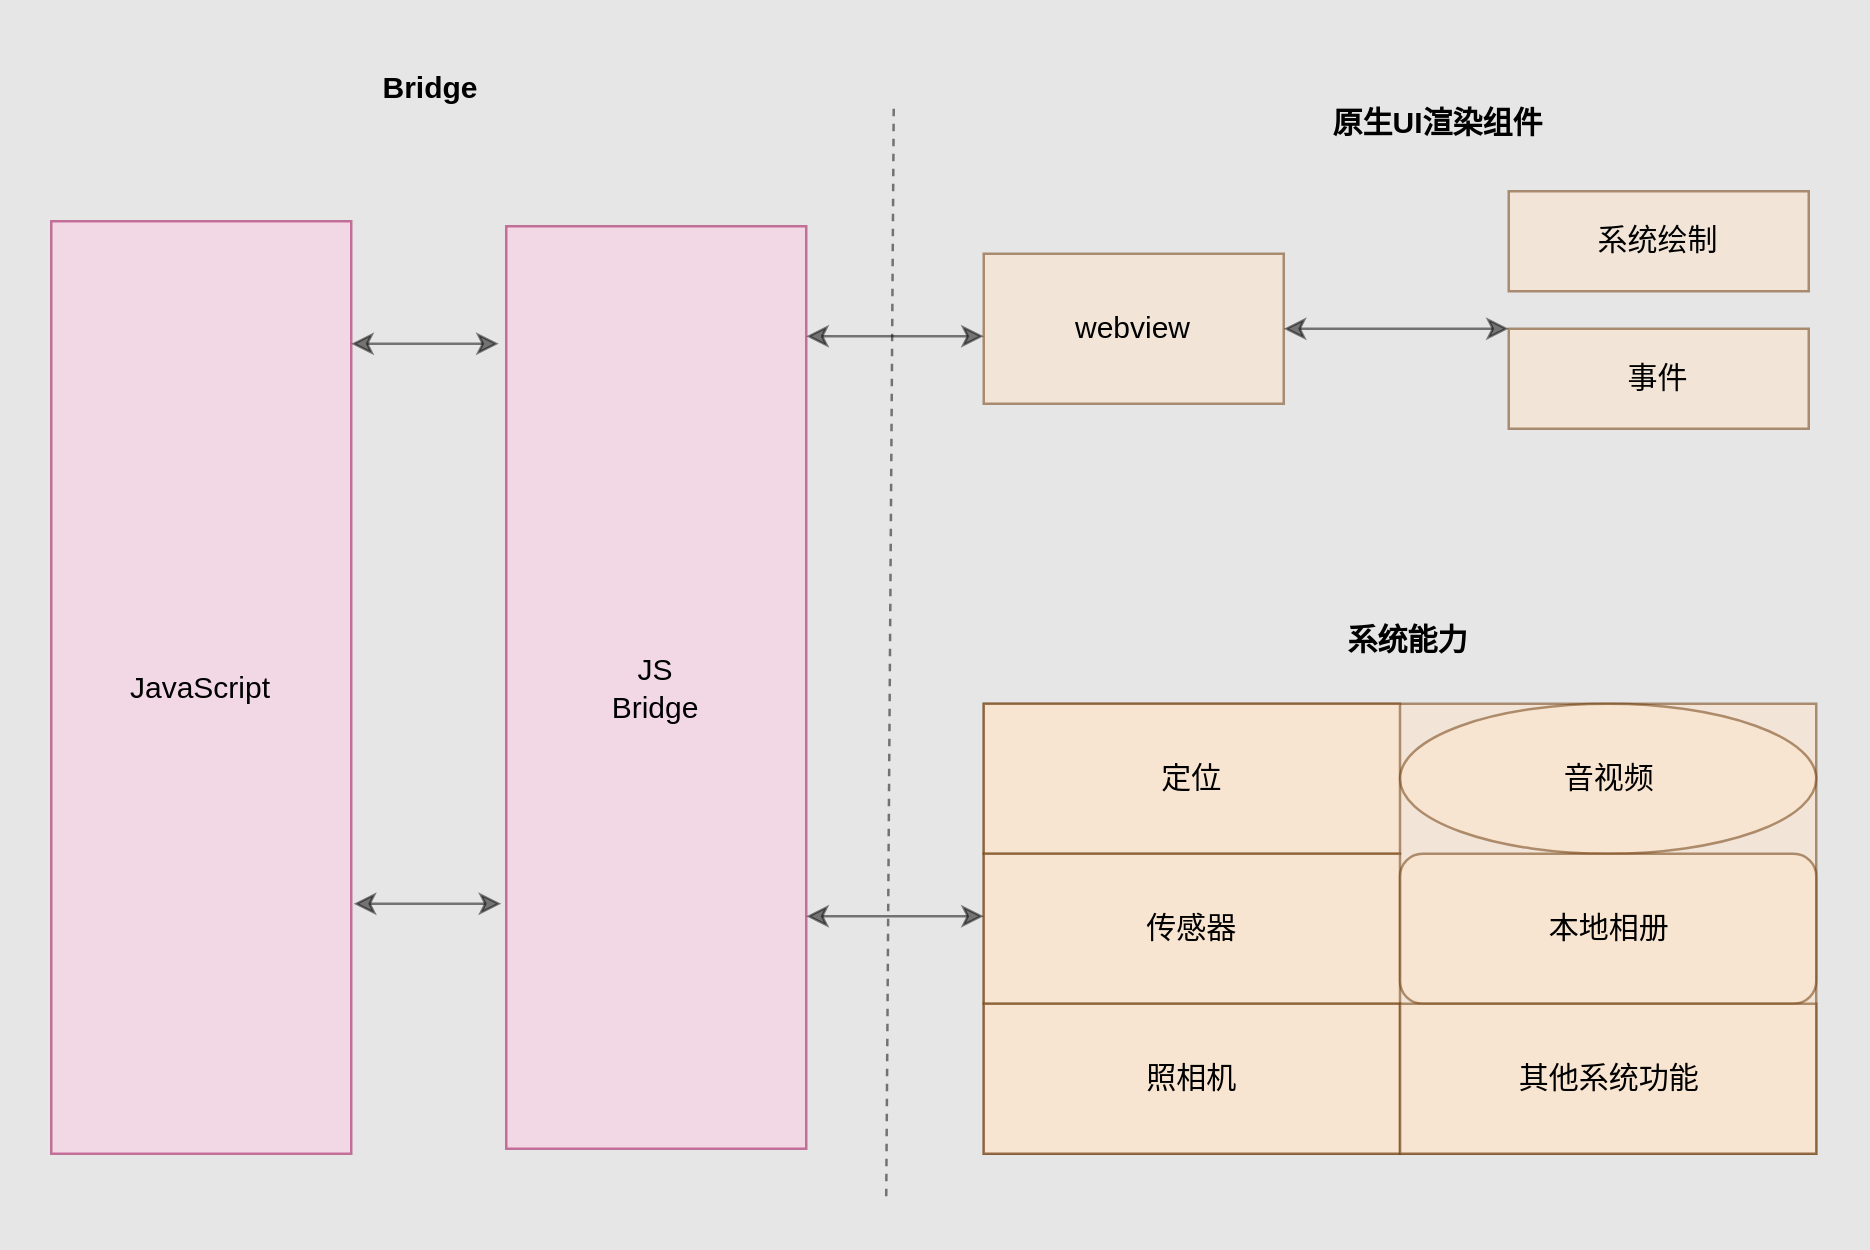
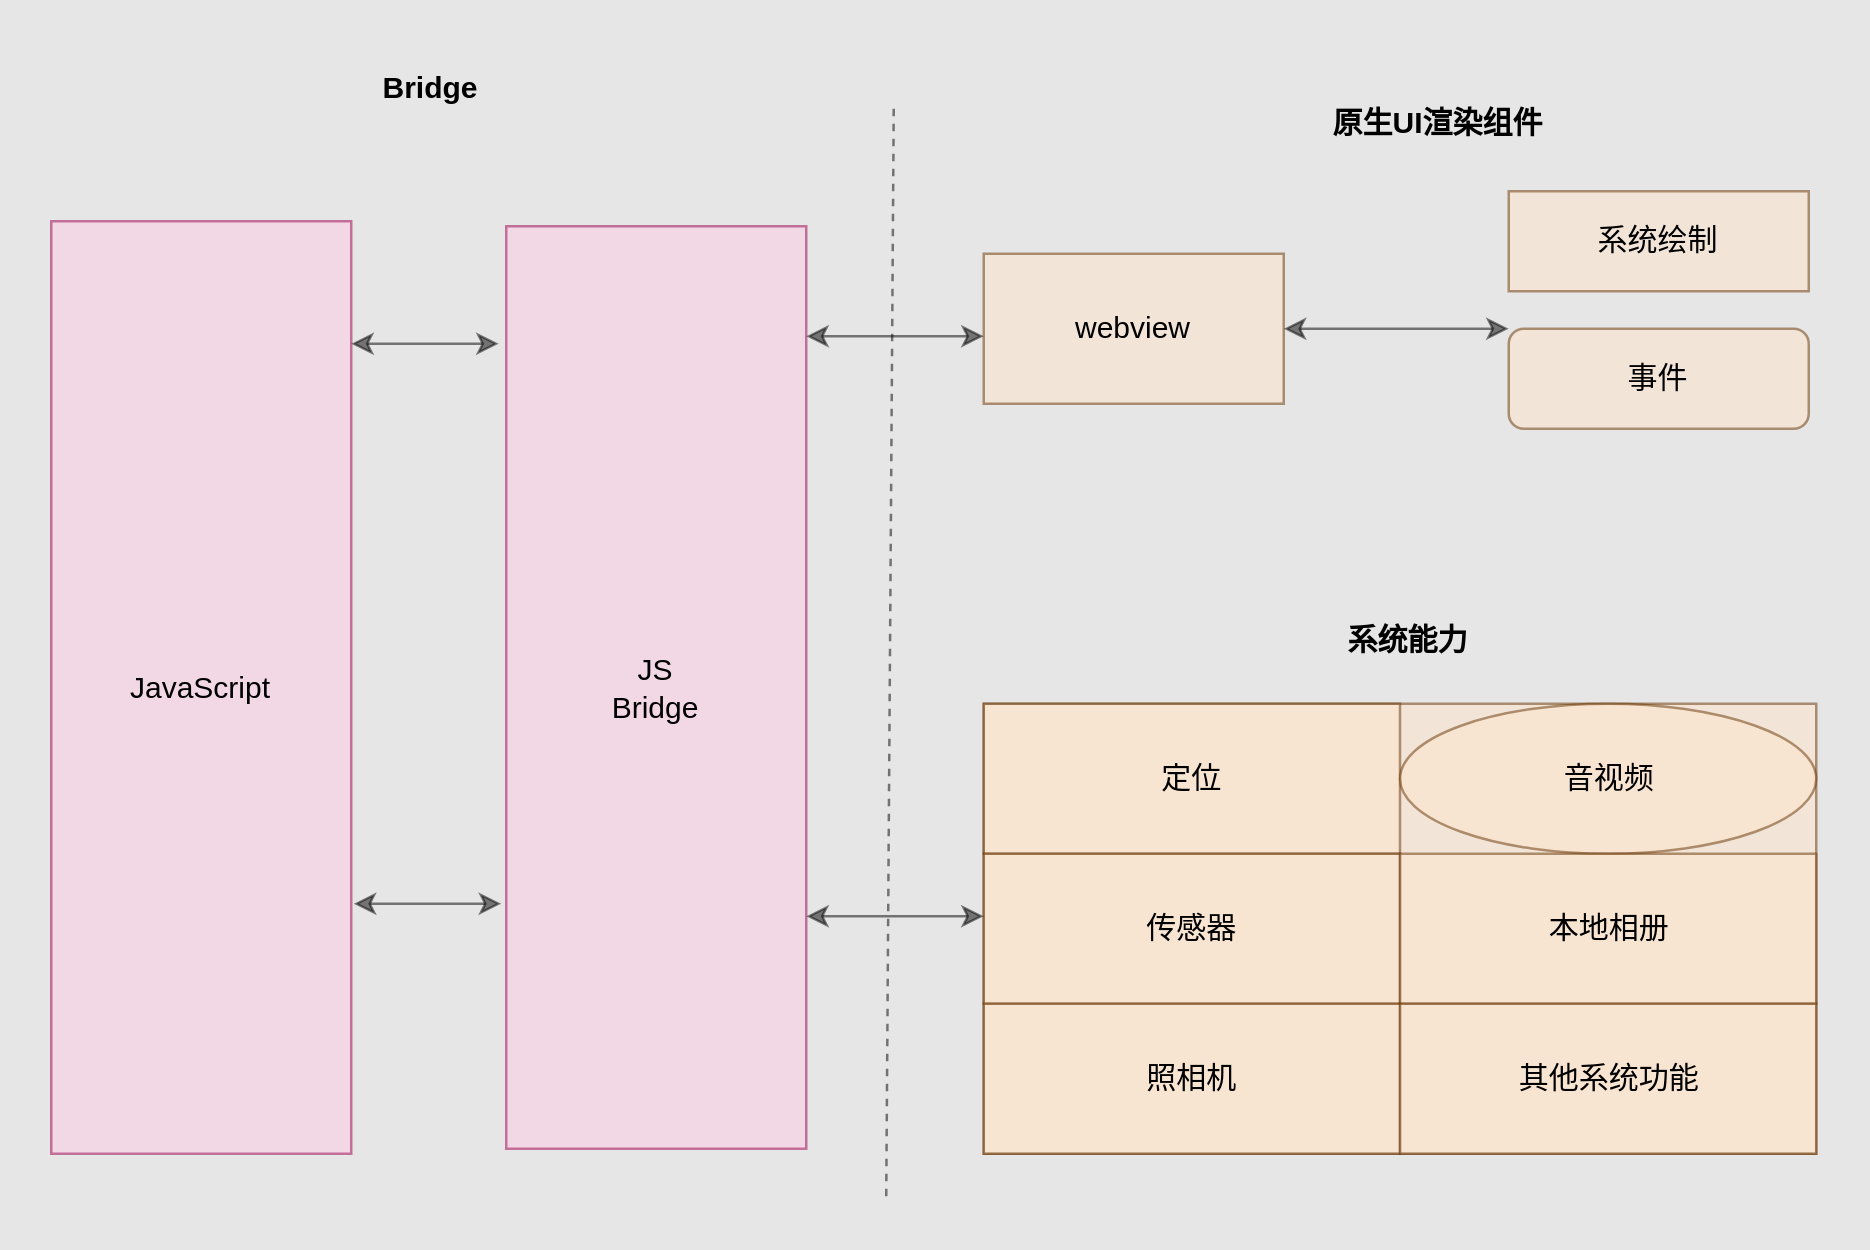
node "事件": shape rectangle -> rounded rectangle
node "本地相册": shape rounded rectangle -> rectangle
